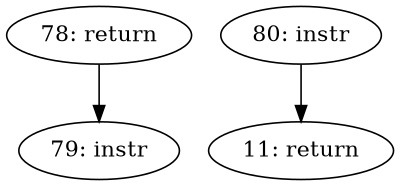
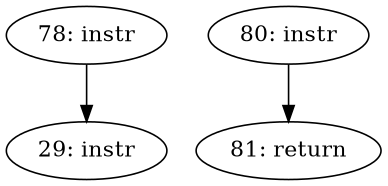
node "78: return": label "78: return" -> "78: instr"
node "79: instr": label "79: instr" -> "29: instr"
node "11: return": label "11: return" -> "81: return"
